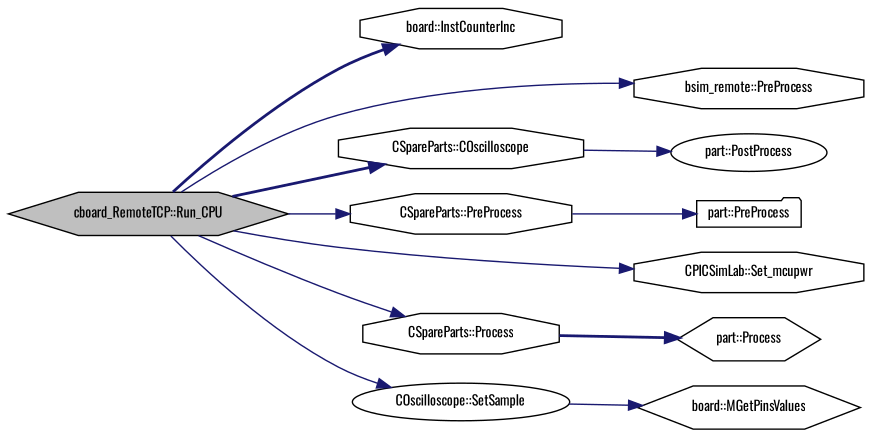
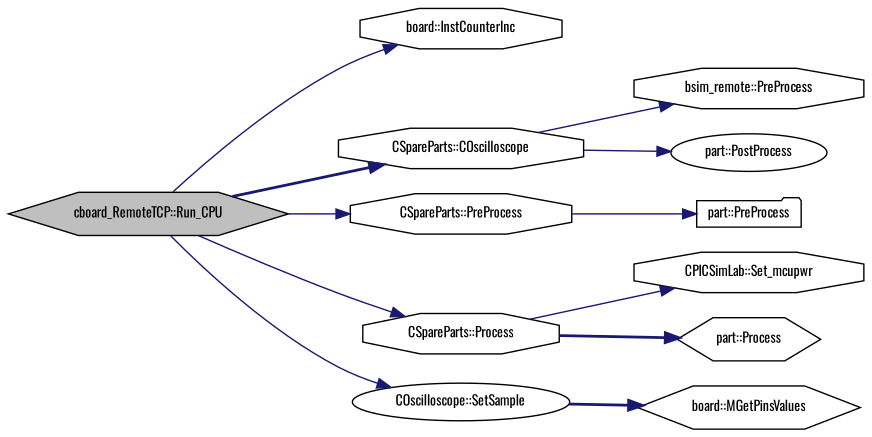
edge "cboard_RemoteTCP::Run_CPU" -> "bsim_remote::PreProcess": now "CSpareParts::COscilloscope" -> "bsim_remote::PreProcess"
edge "cboard_RemoteTCP::Run_CPU" -> "board::InstCounterInc": style bold -> solid
edge "cboard_RemoteTCP::Run_CPU" -> "CPICSimLab::Set_mcupwr": now "CSpareParts::Process" -> "CPICSimLab::Set_mcupwr"
edge "COscilloscope::SetSample" -> "board::MGetPinsValues": style solid -> bold
